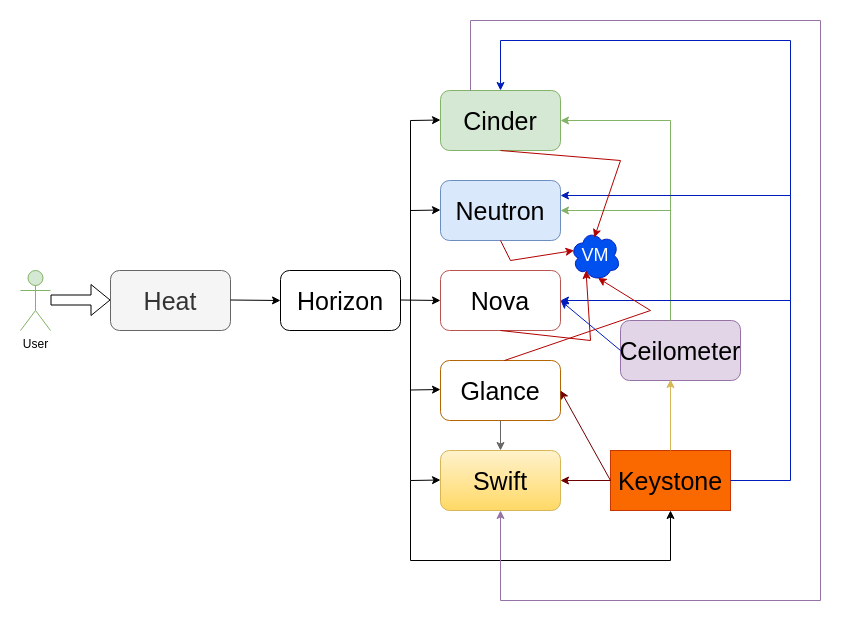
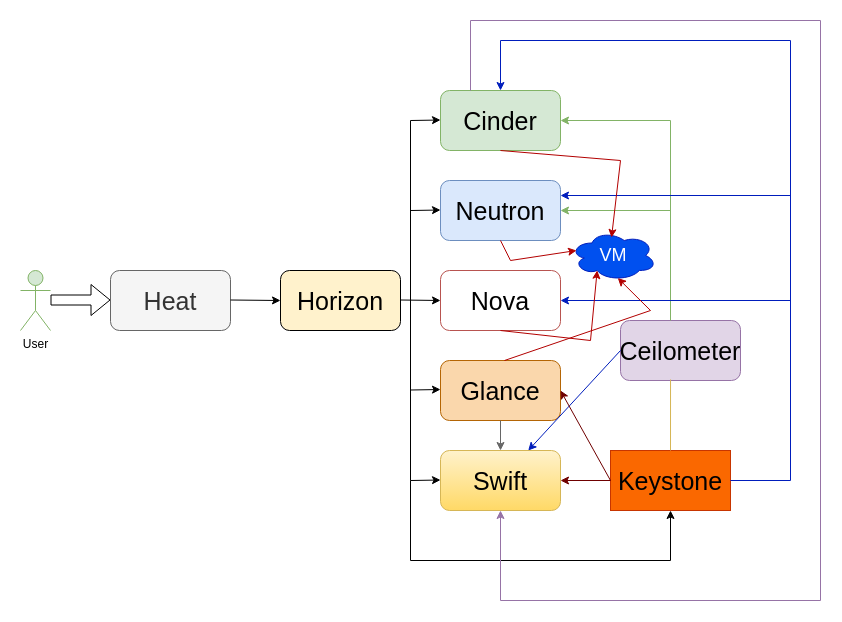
node "VM": size 50x50 -> 86x50
node "Horizon": fillcolor #ffffff -> #fff2cc
edge "Ceilometer" -> "Nova": now "Ceilometer" -> "Swift"
edge "Keystone" -> "Ceilometer": arrowhead classic -> none
node "Glance": fillcolor #ffffff -> #fad7ac
